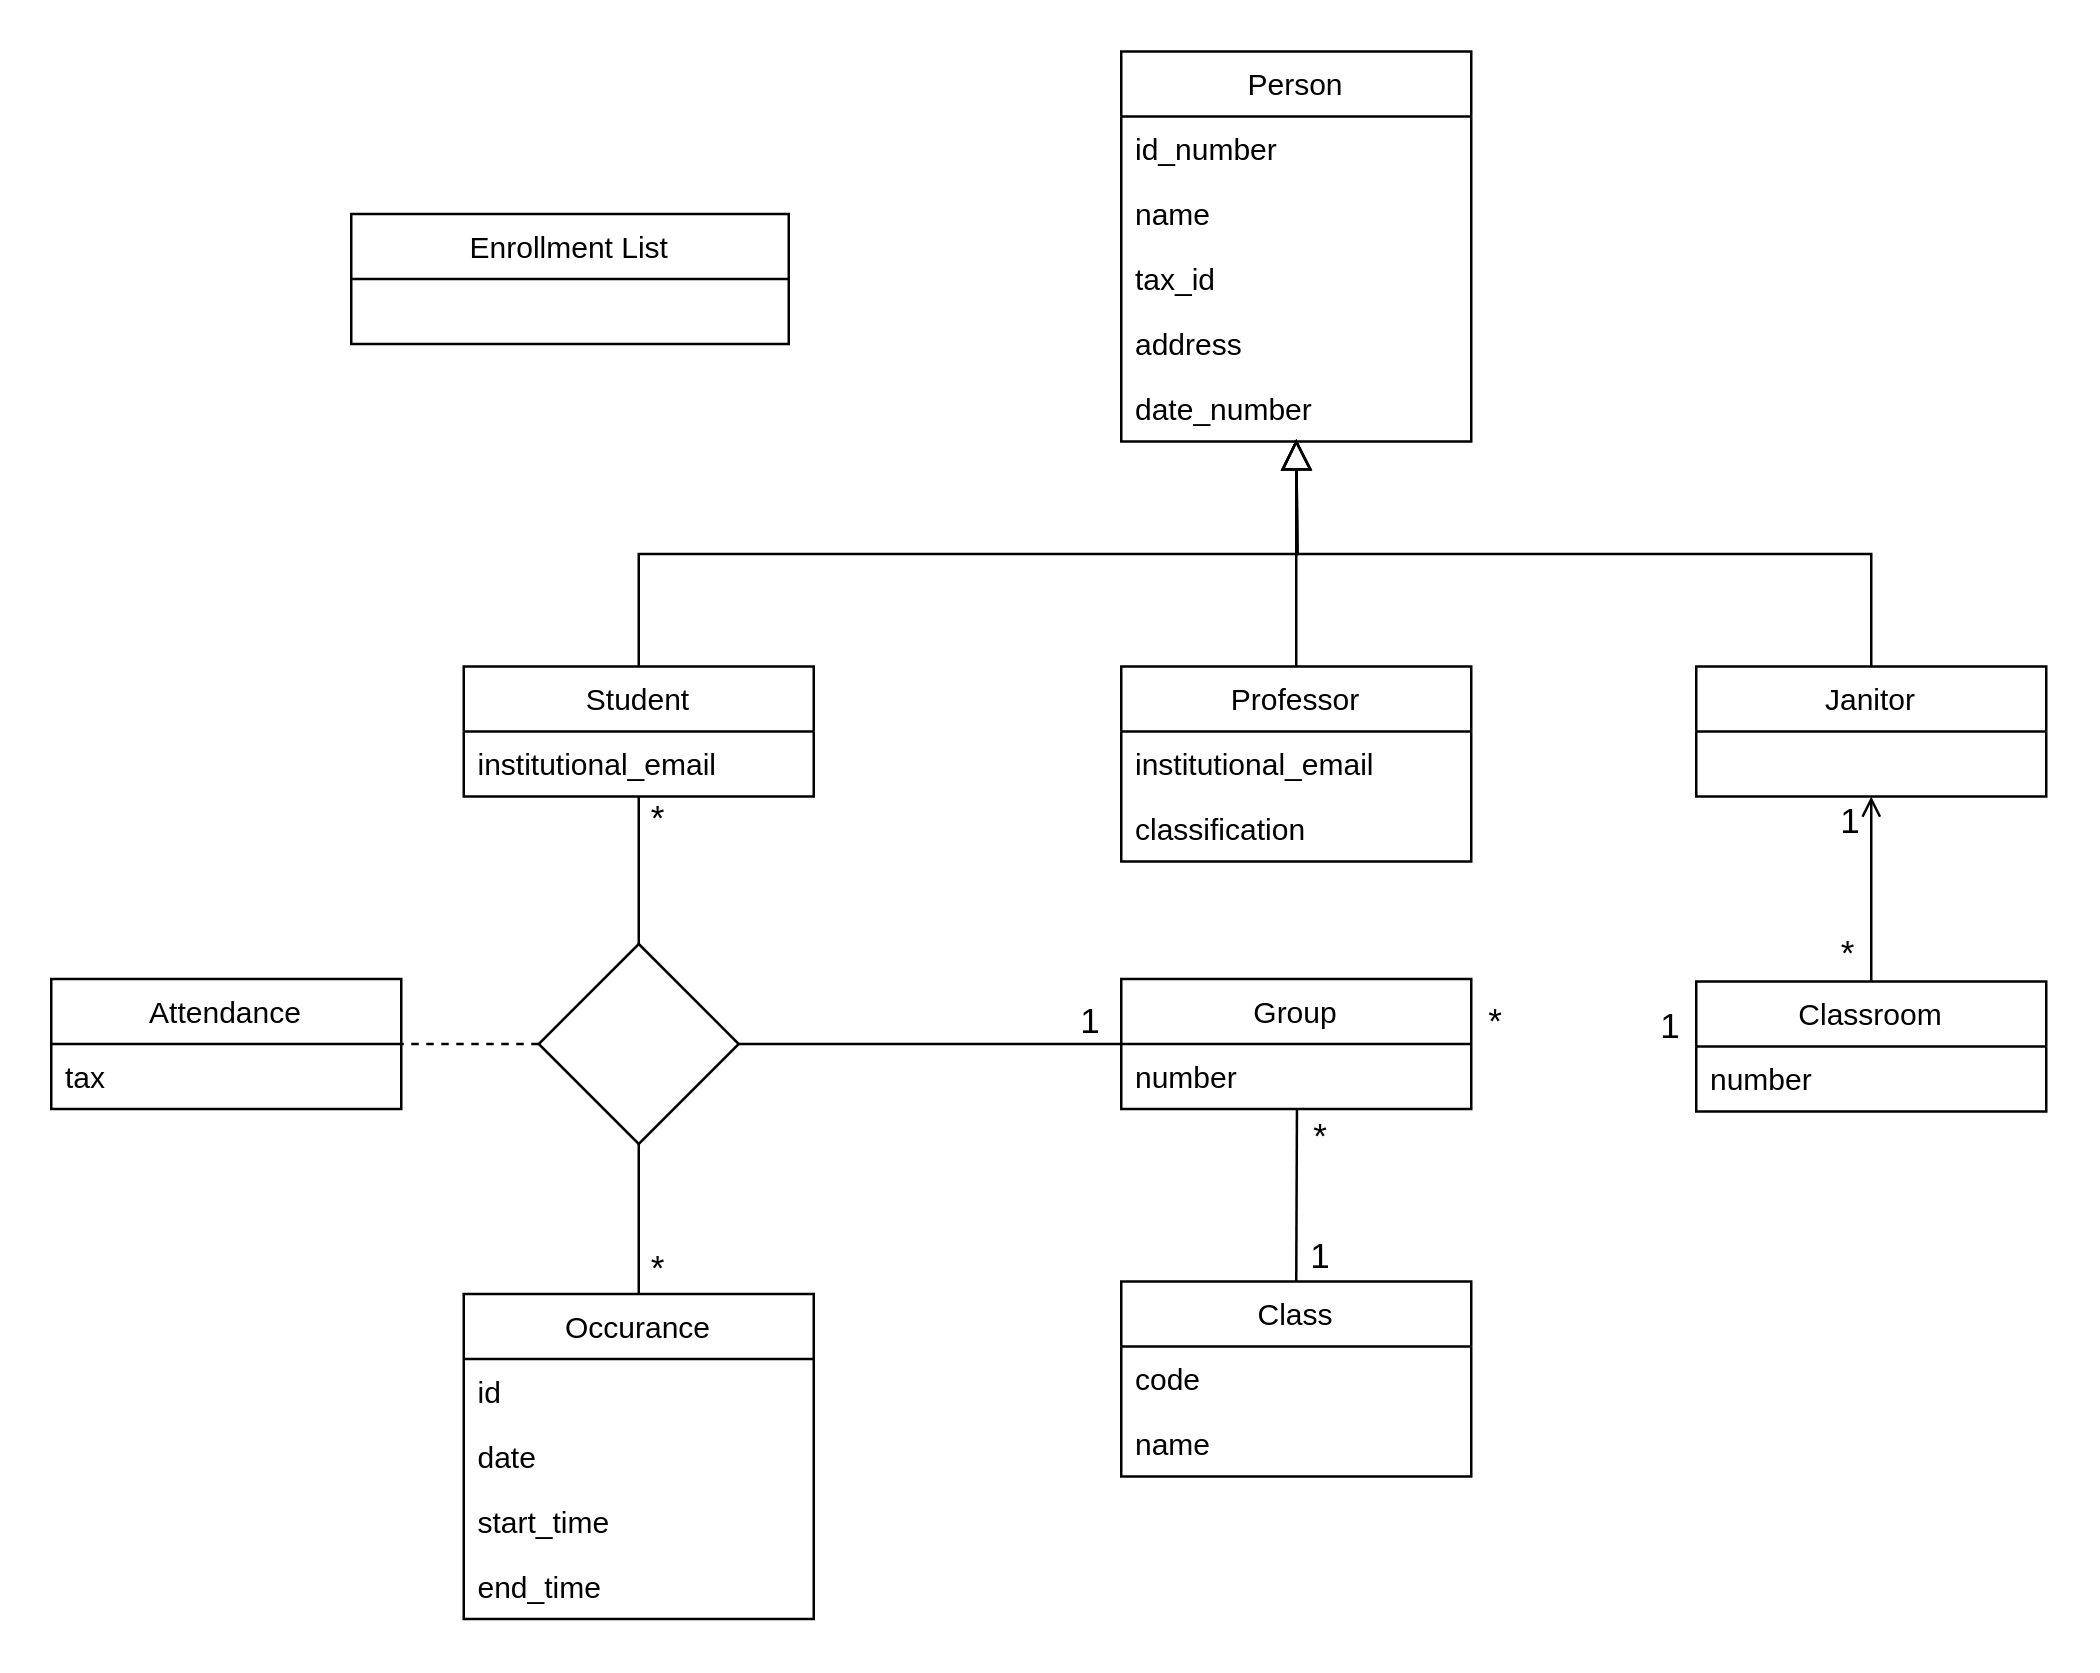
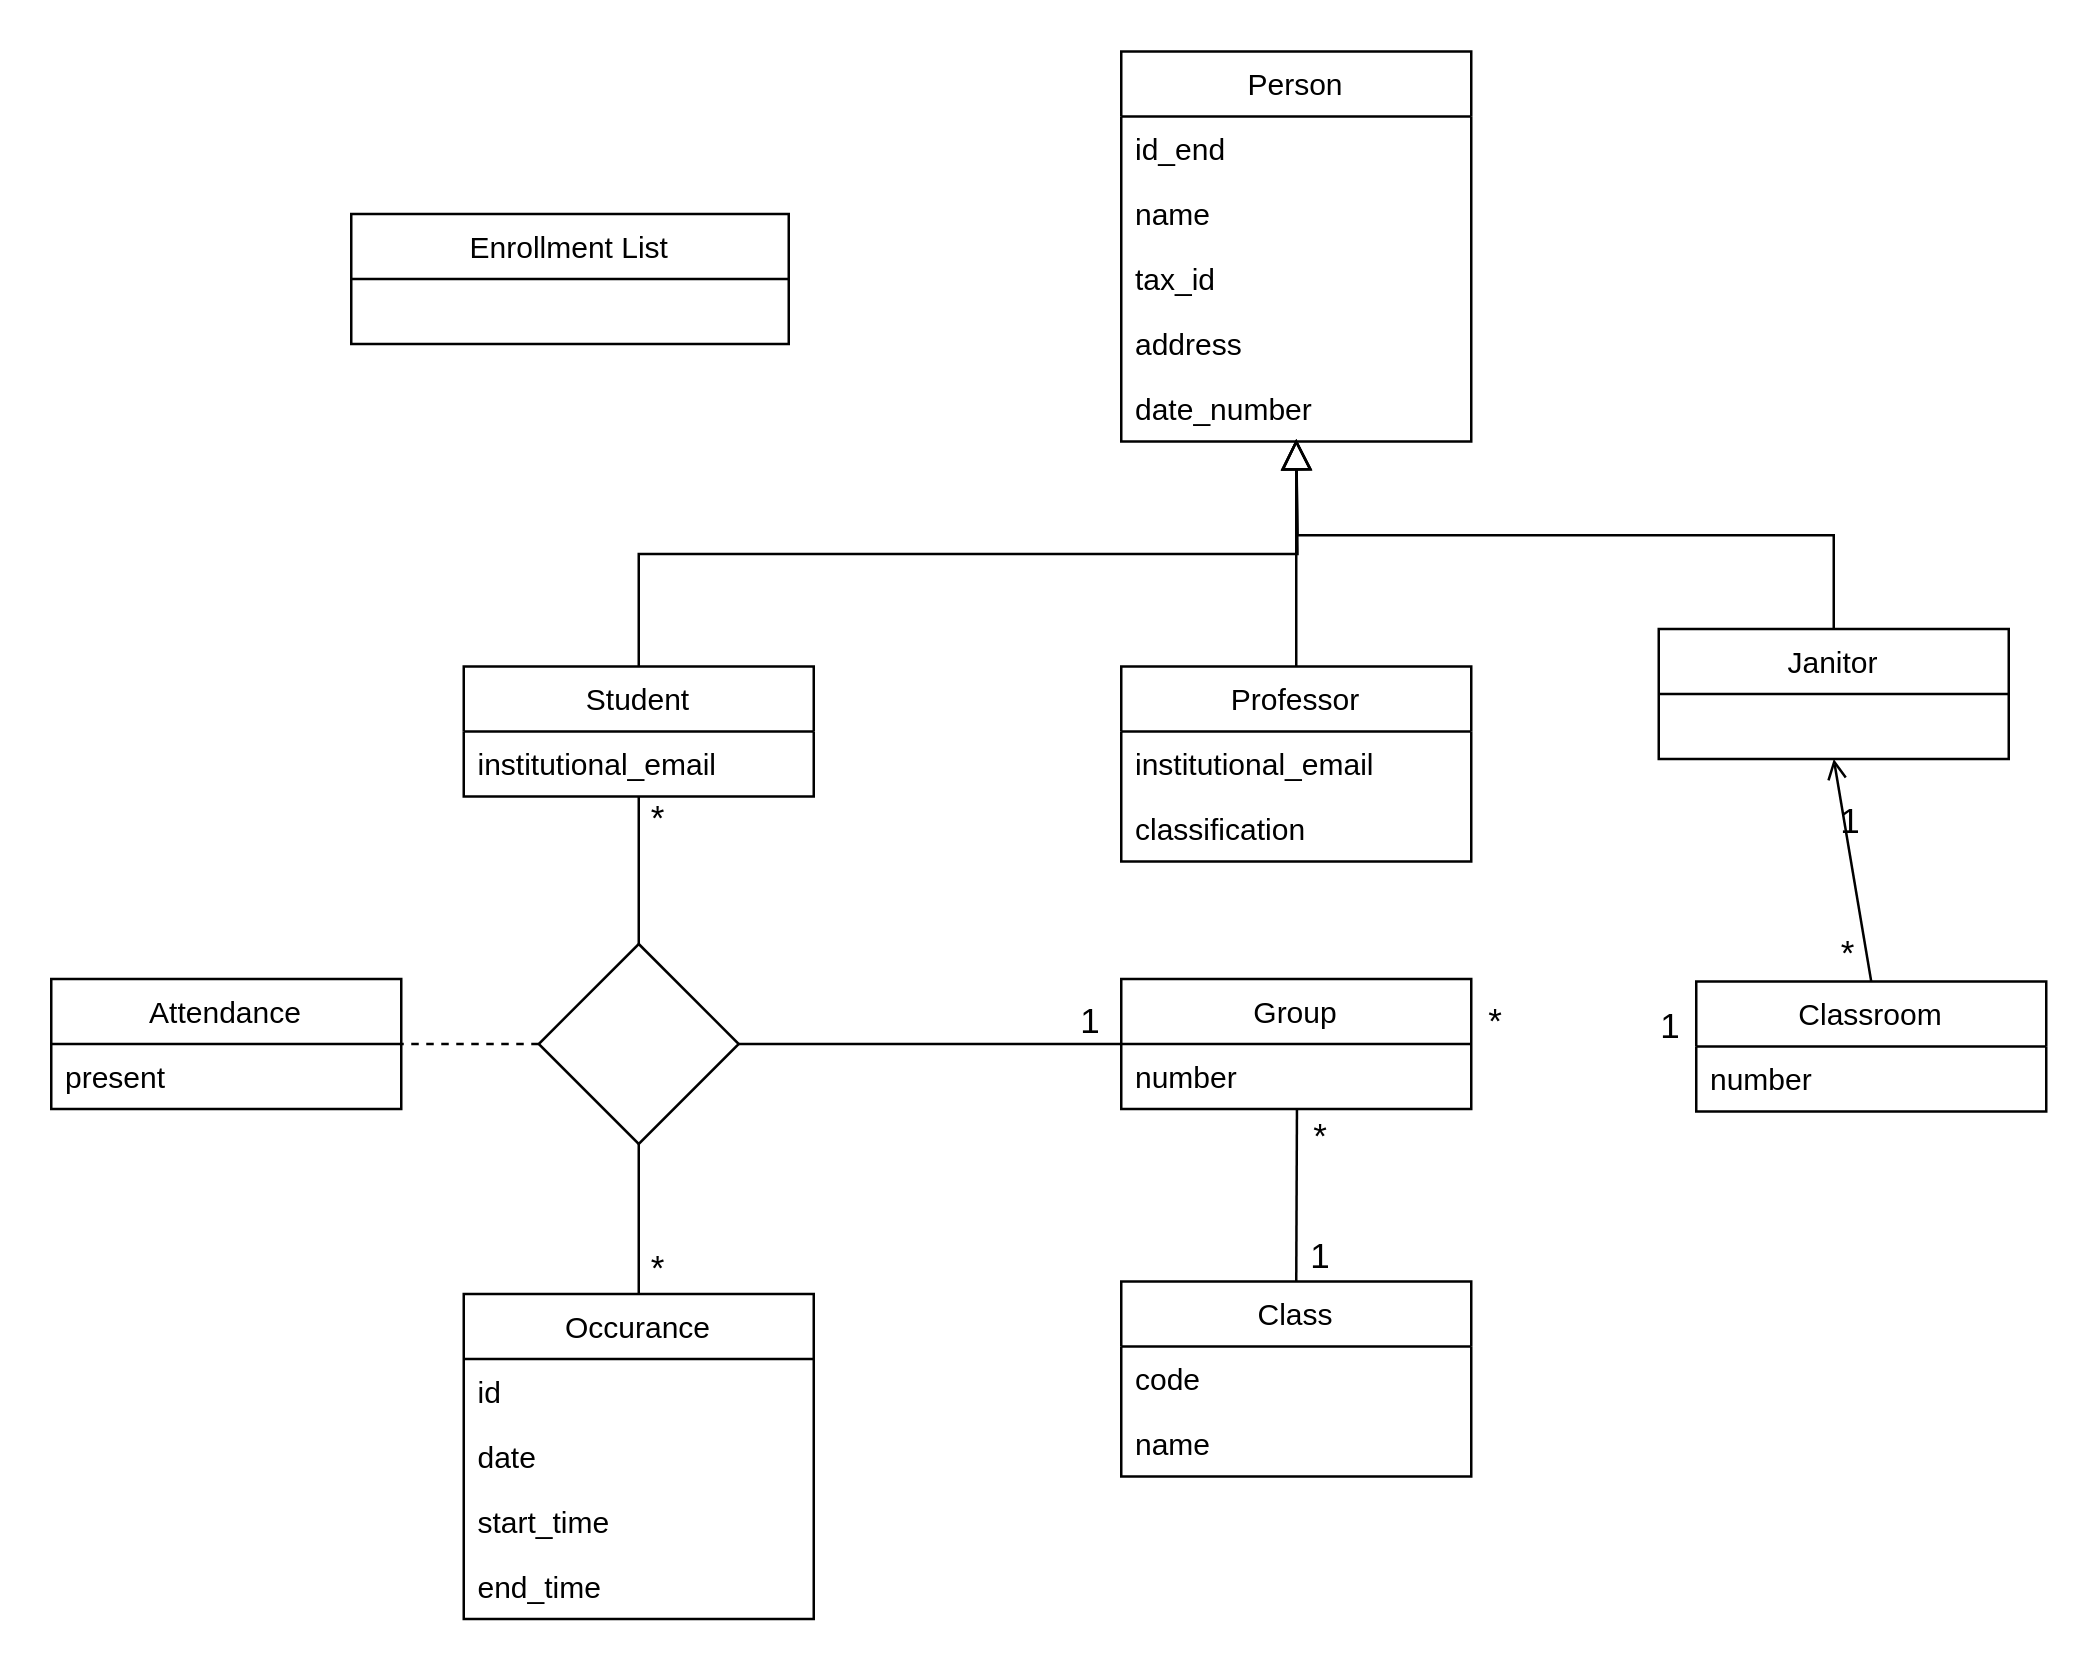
node "id_number": label "id_number" -> "id_end"
node "Janitor": moved (1871, 731) -> (1834, 694)
node "tax": label "tax" -> "present"
